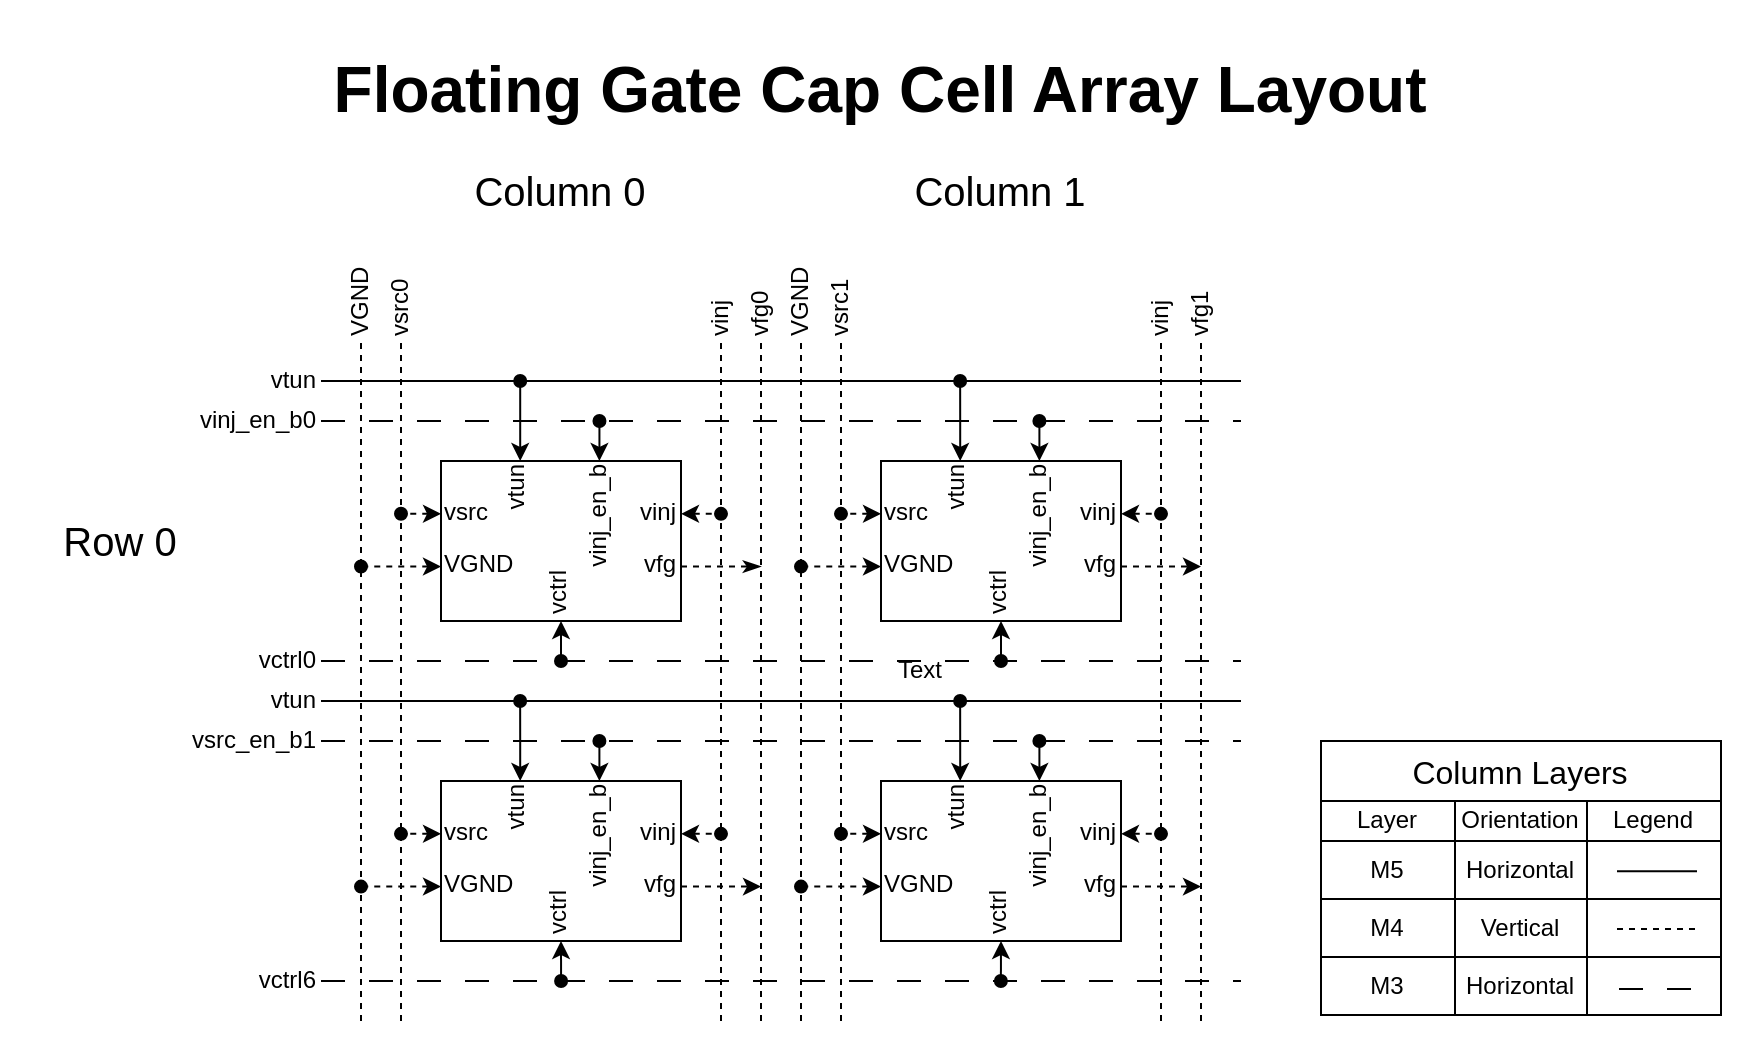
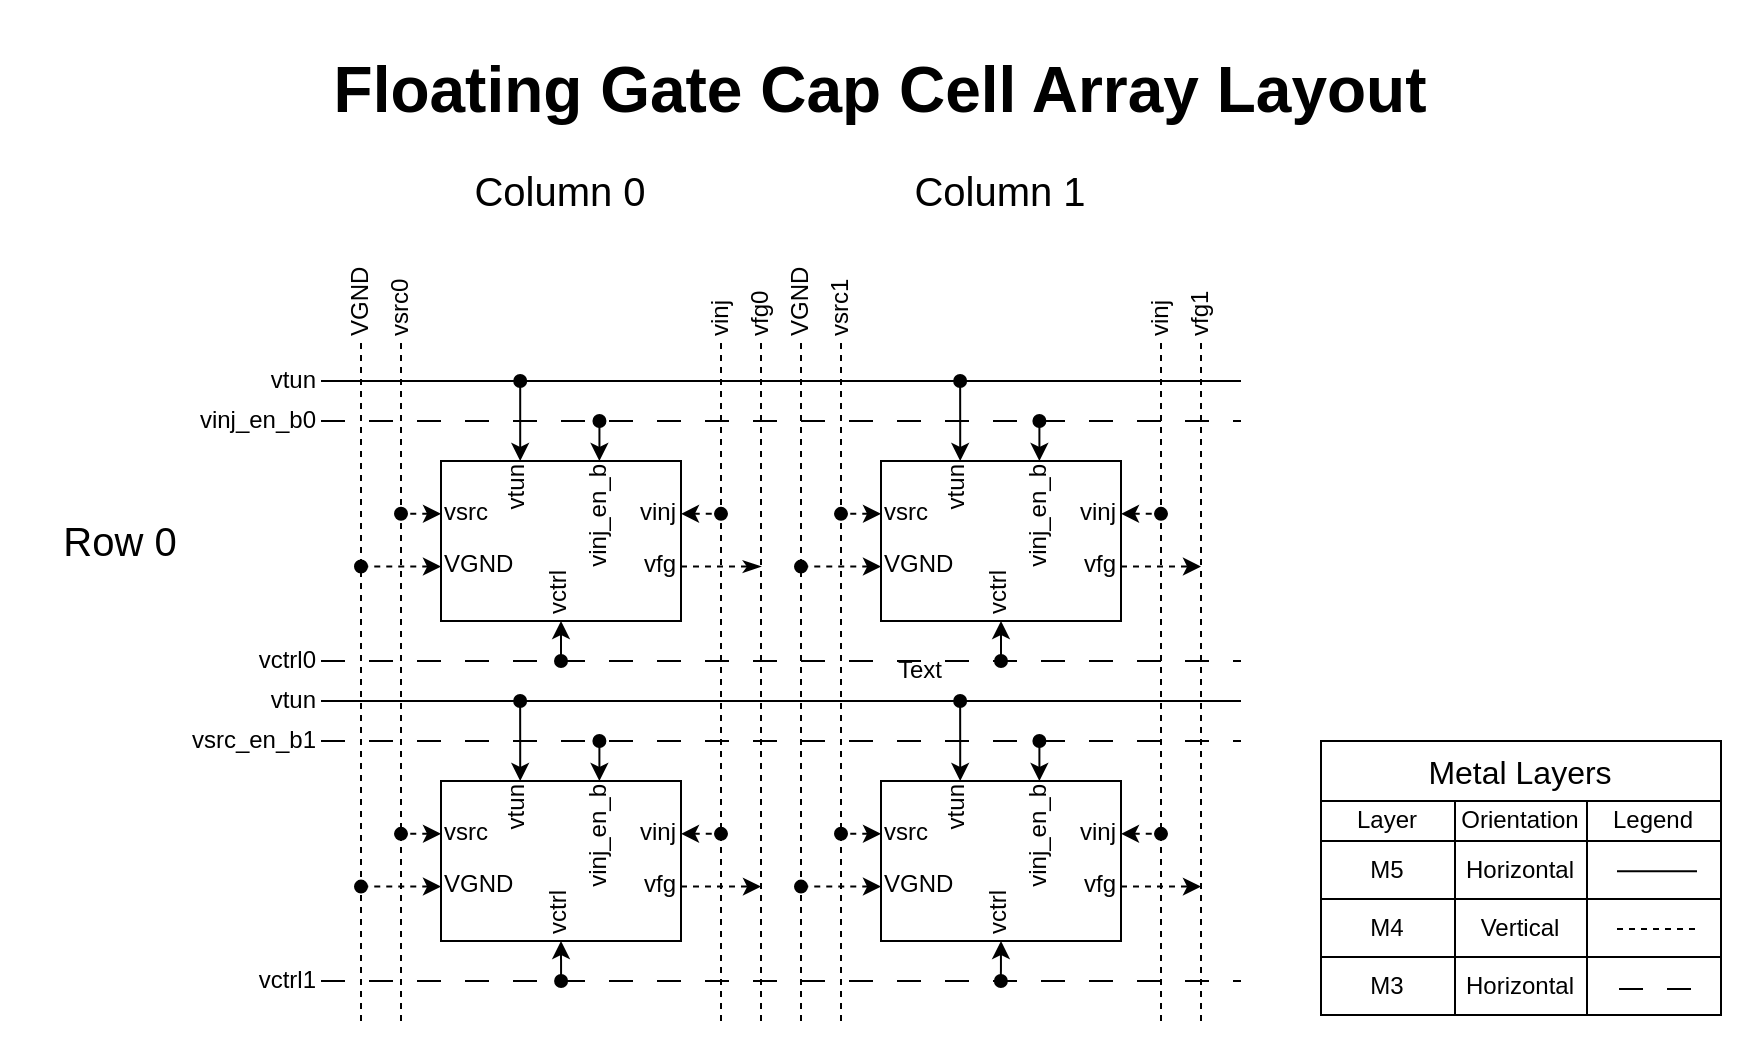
node "Column Layers": label "Column Layers" -> "Metal Layers"
node "vctrl6": label "vctrl6" -> "vctrl1"
